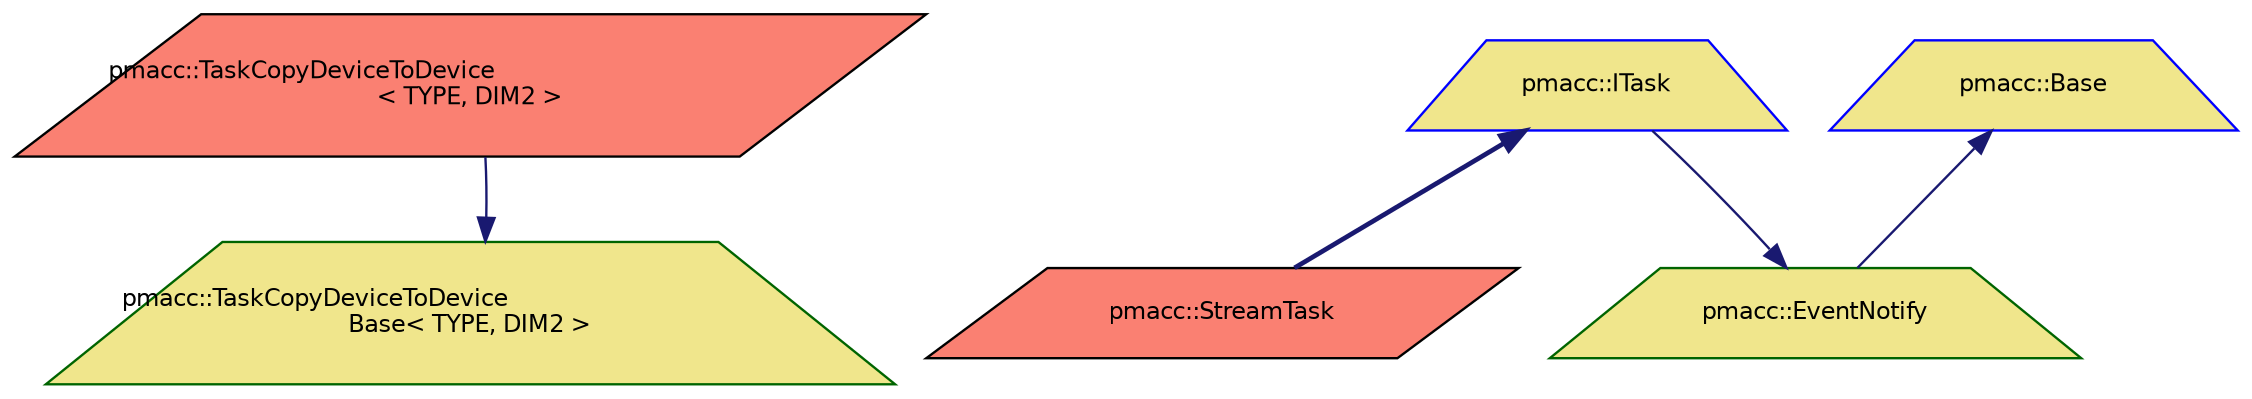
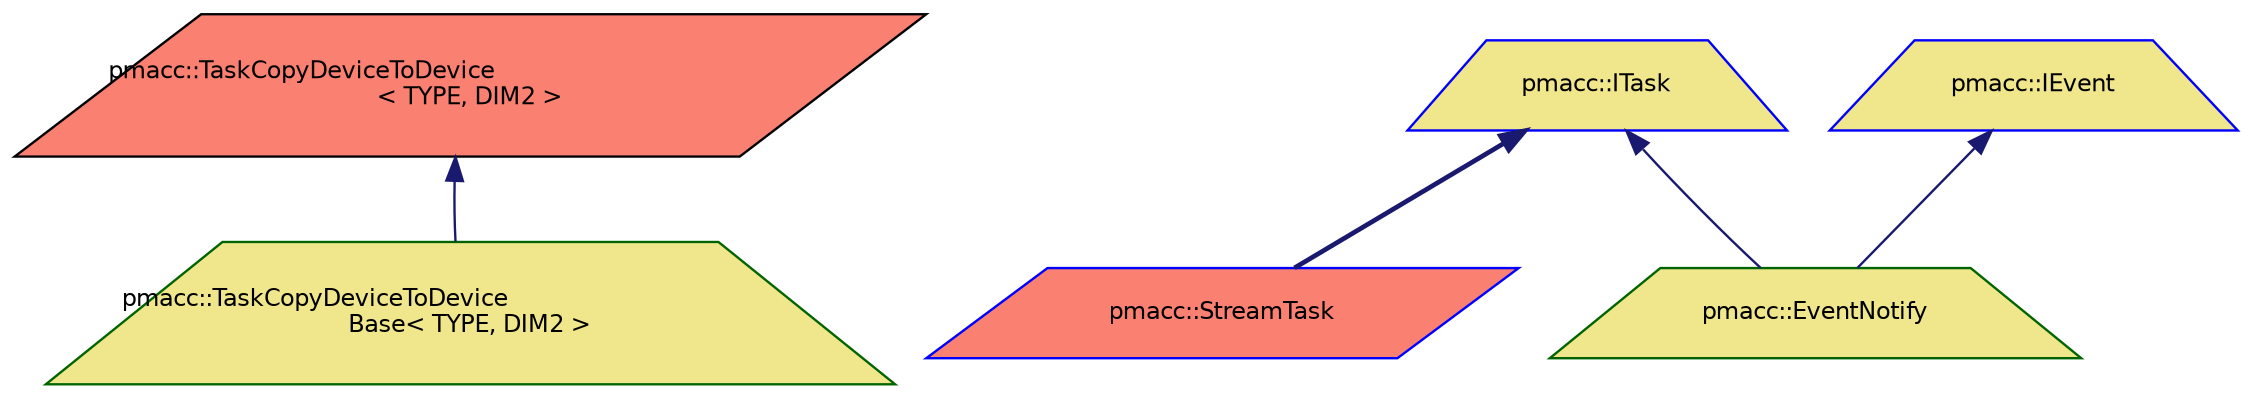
node "pmacc::Base": label "pmacc::Base" -> "pmacc::IEvent"
edge "pmacc::TaskCopyDeviceToDevice < TYPE, DIM2 >" -> "pmacc::TaskCopyDeviceToDevice Base< TYPE, DIM2 >": reversed
edge "pmacc::ITask" -> "pmacc::EventNotify": reversed
node "pmacc::StreamTask": color black -> blue
